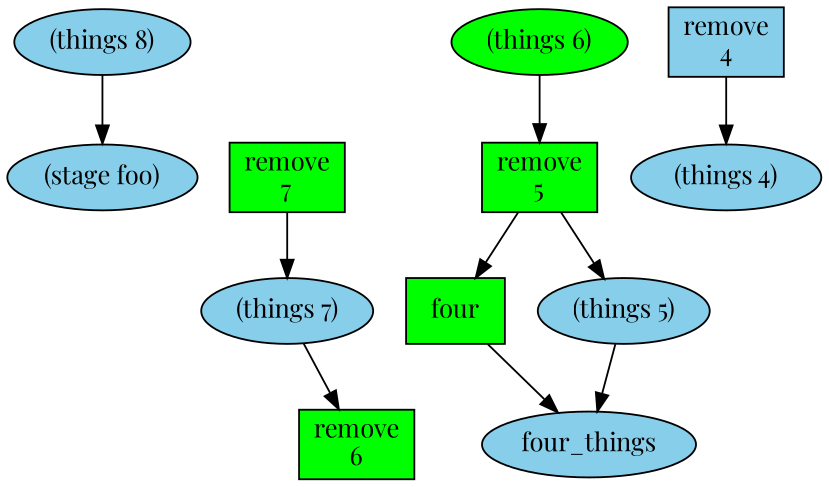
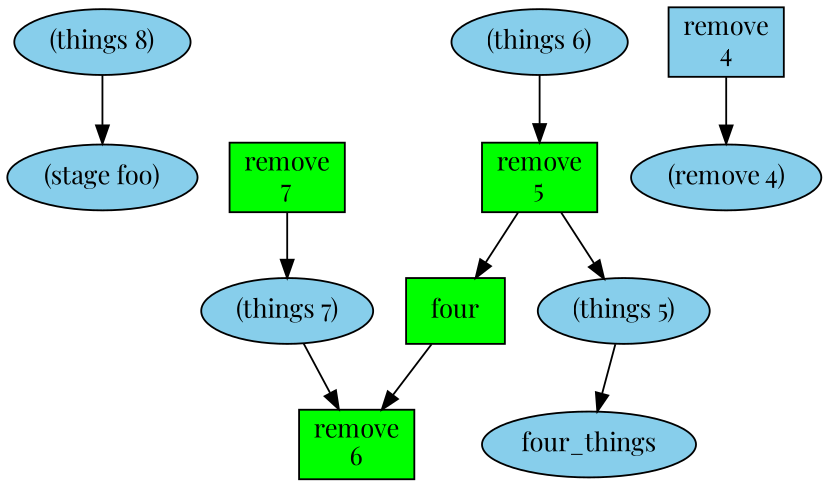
node "(things 6)": fillcolor green -> skyblue
node "(things 4)": label "(things 4)" -> "(remove 4)"
edge "four" -> "four_things": now "four" -> "remove 6"
